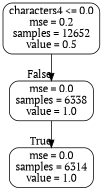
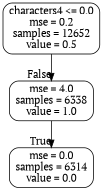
node "mse = 0.0 samples = 6338 value = 1.0": label "mse = 0.0 samples = 6338 value = 1.0" -> "mse = 4.0 samples = 6338 value = 1.0"
node "mse = 0.0 samples = 6314 value = 1.0": label "mse = 0.0 samples = 6314 value = 1.0" -> "mse = 0.0 samples = 6314 value = 0.0"
